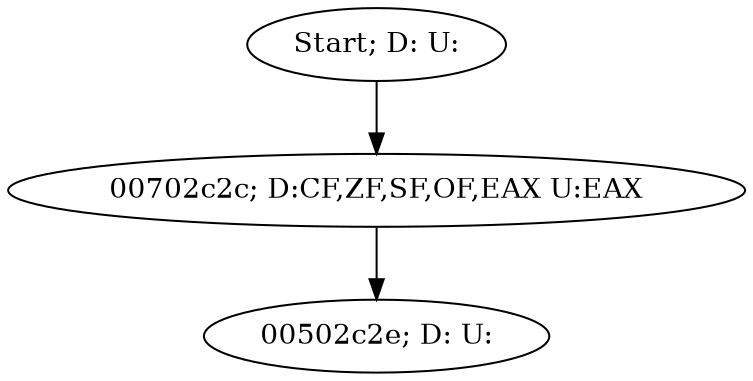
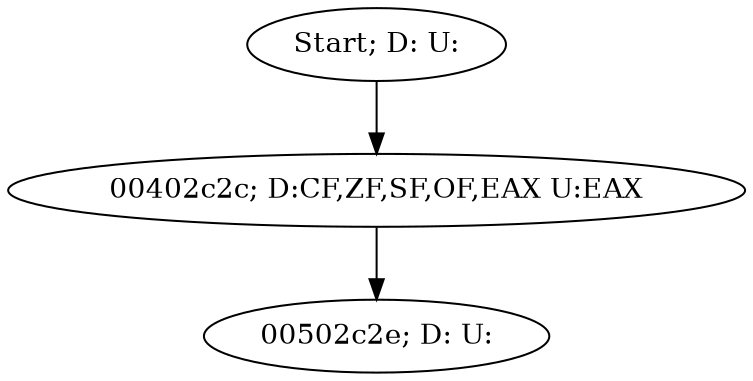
node "00702c2c; D:CF,ZF,SF,OF,EAX U:EAX": label "00702c2c; D:CF,ZF,SF,OF,EAX U:EAX" -> "00402c2c; D:CF,ZF,SF,OF,EAX U:EAX"
